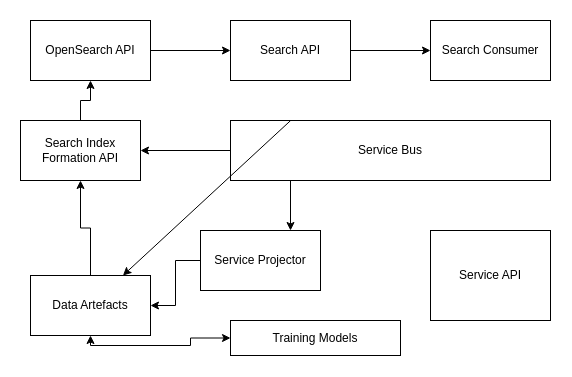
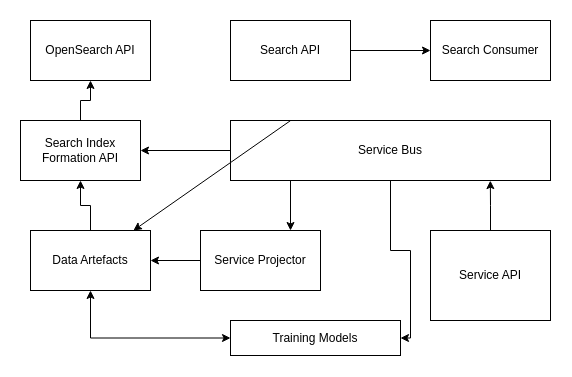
edge "OpenSearch API" -> "Search API": removed
edge "Service API" -> "Service Bus": added
edge "Service Bus" -> "Training Models": added
node "Data Artefacts": moved (91, 306) -> (91, 261)
